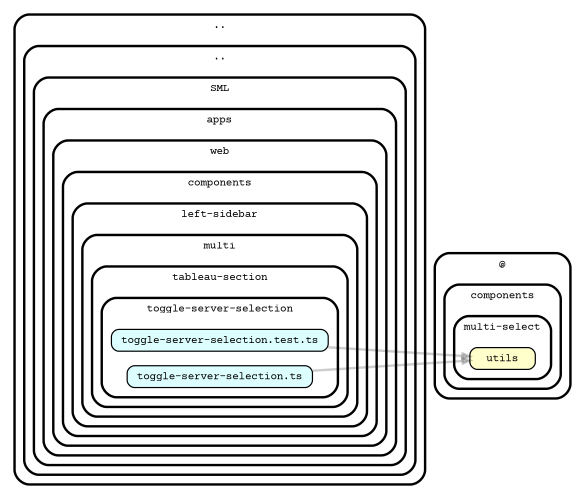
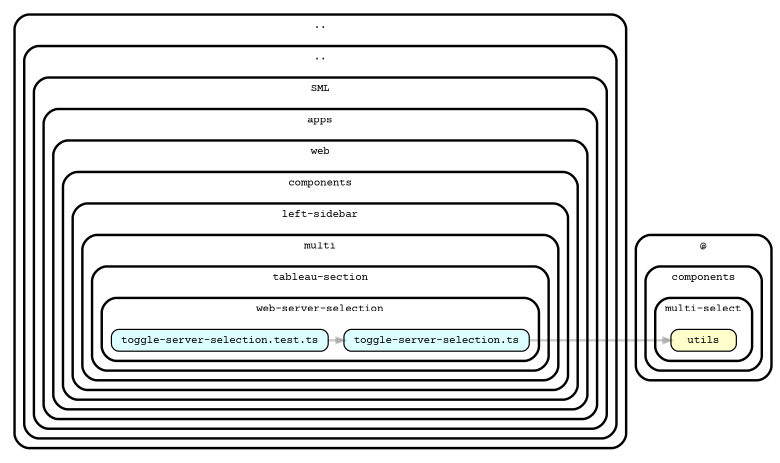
cluster "toggle-server-selection": label "toggle-server-selection" -> "web-server-selection"
edge "toggle-server-selection.test.ts" -> "utils": now "toggle-server-selection.test.ts" -> "toggle-server-selection.ts"
